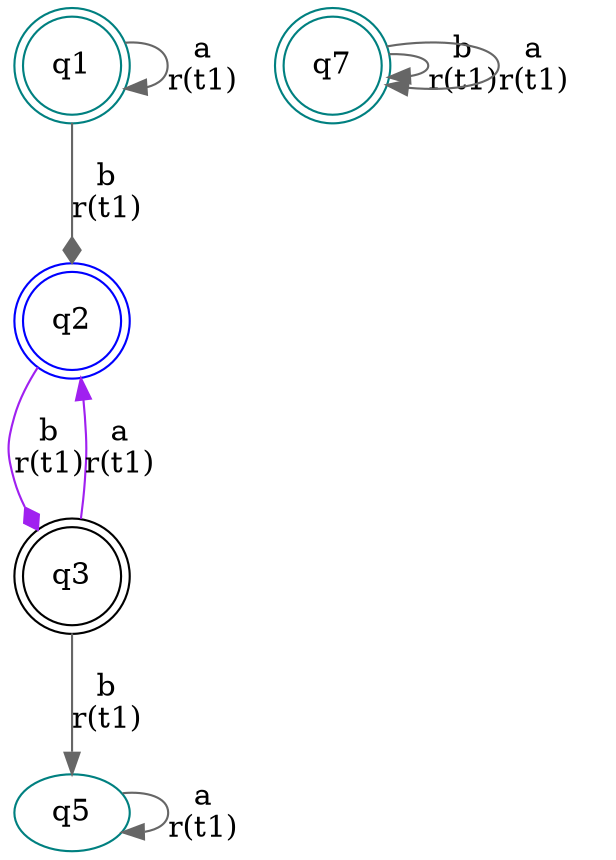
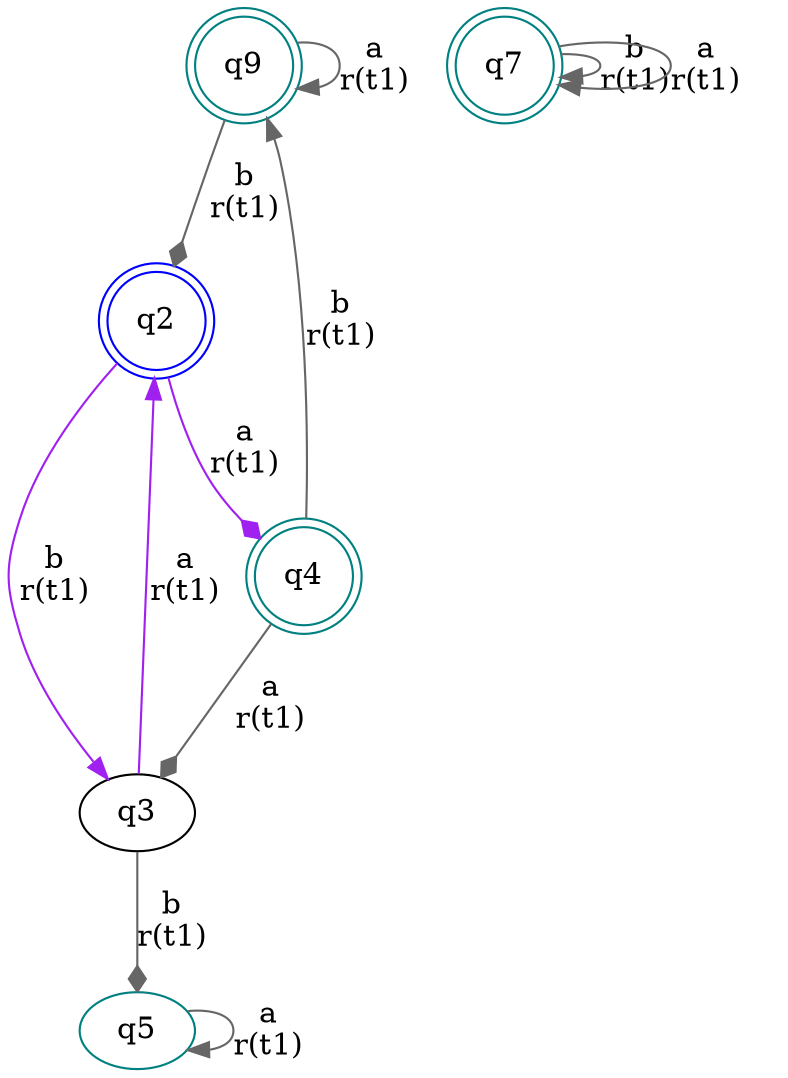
node "q1": label "q1" -> "q9"
edge "q2" -> "q3": arrowhead diamond -> normal
node "q3": shape doublecircle -> ellipse
node "q4": added
edge "q3" -> "q5": arrowhead normal -> diamond
